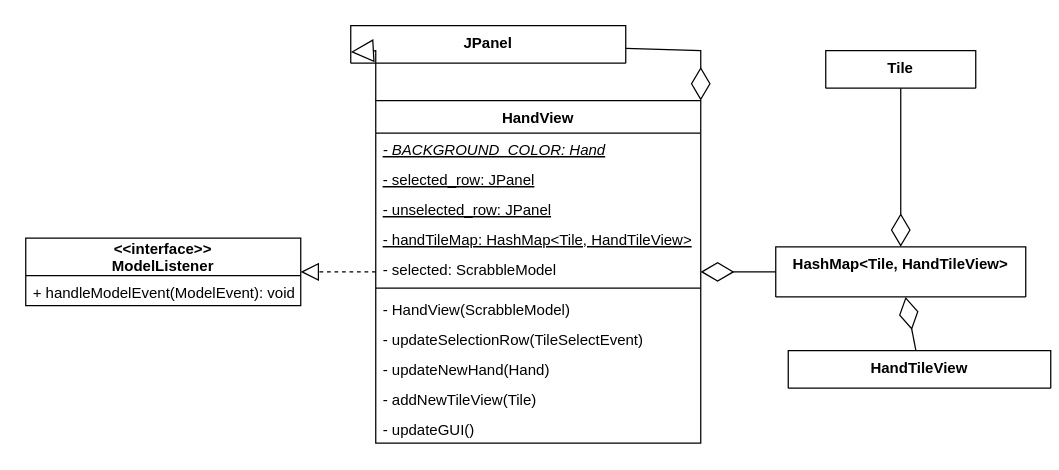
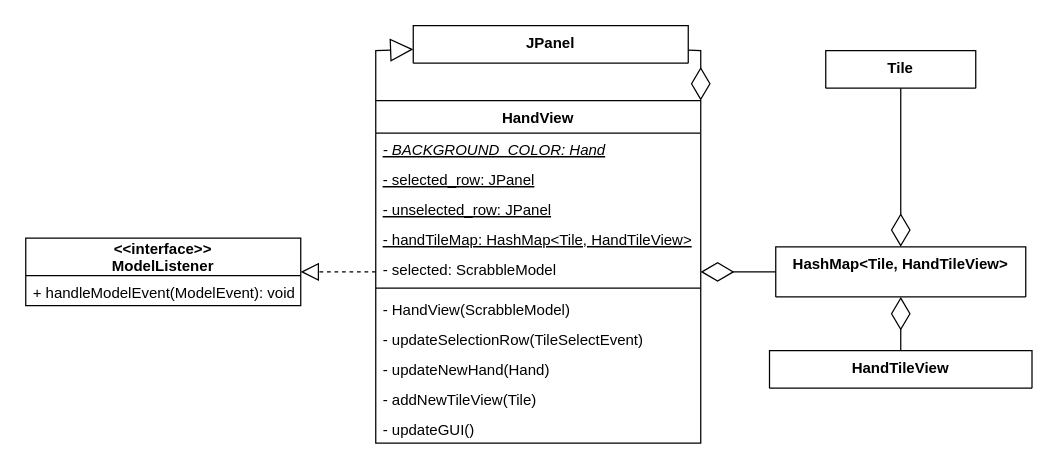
node "JPanel": moved (488, 44) -> (551, 44)
node "HandTileView": moved (919, 369) -> (901, 369)
